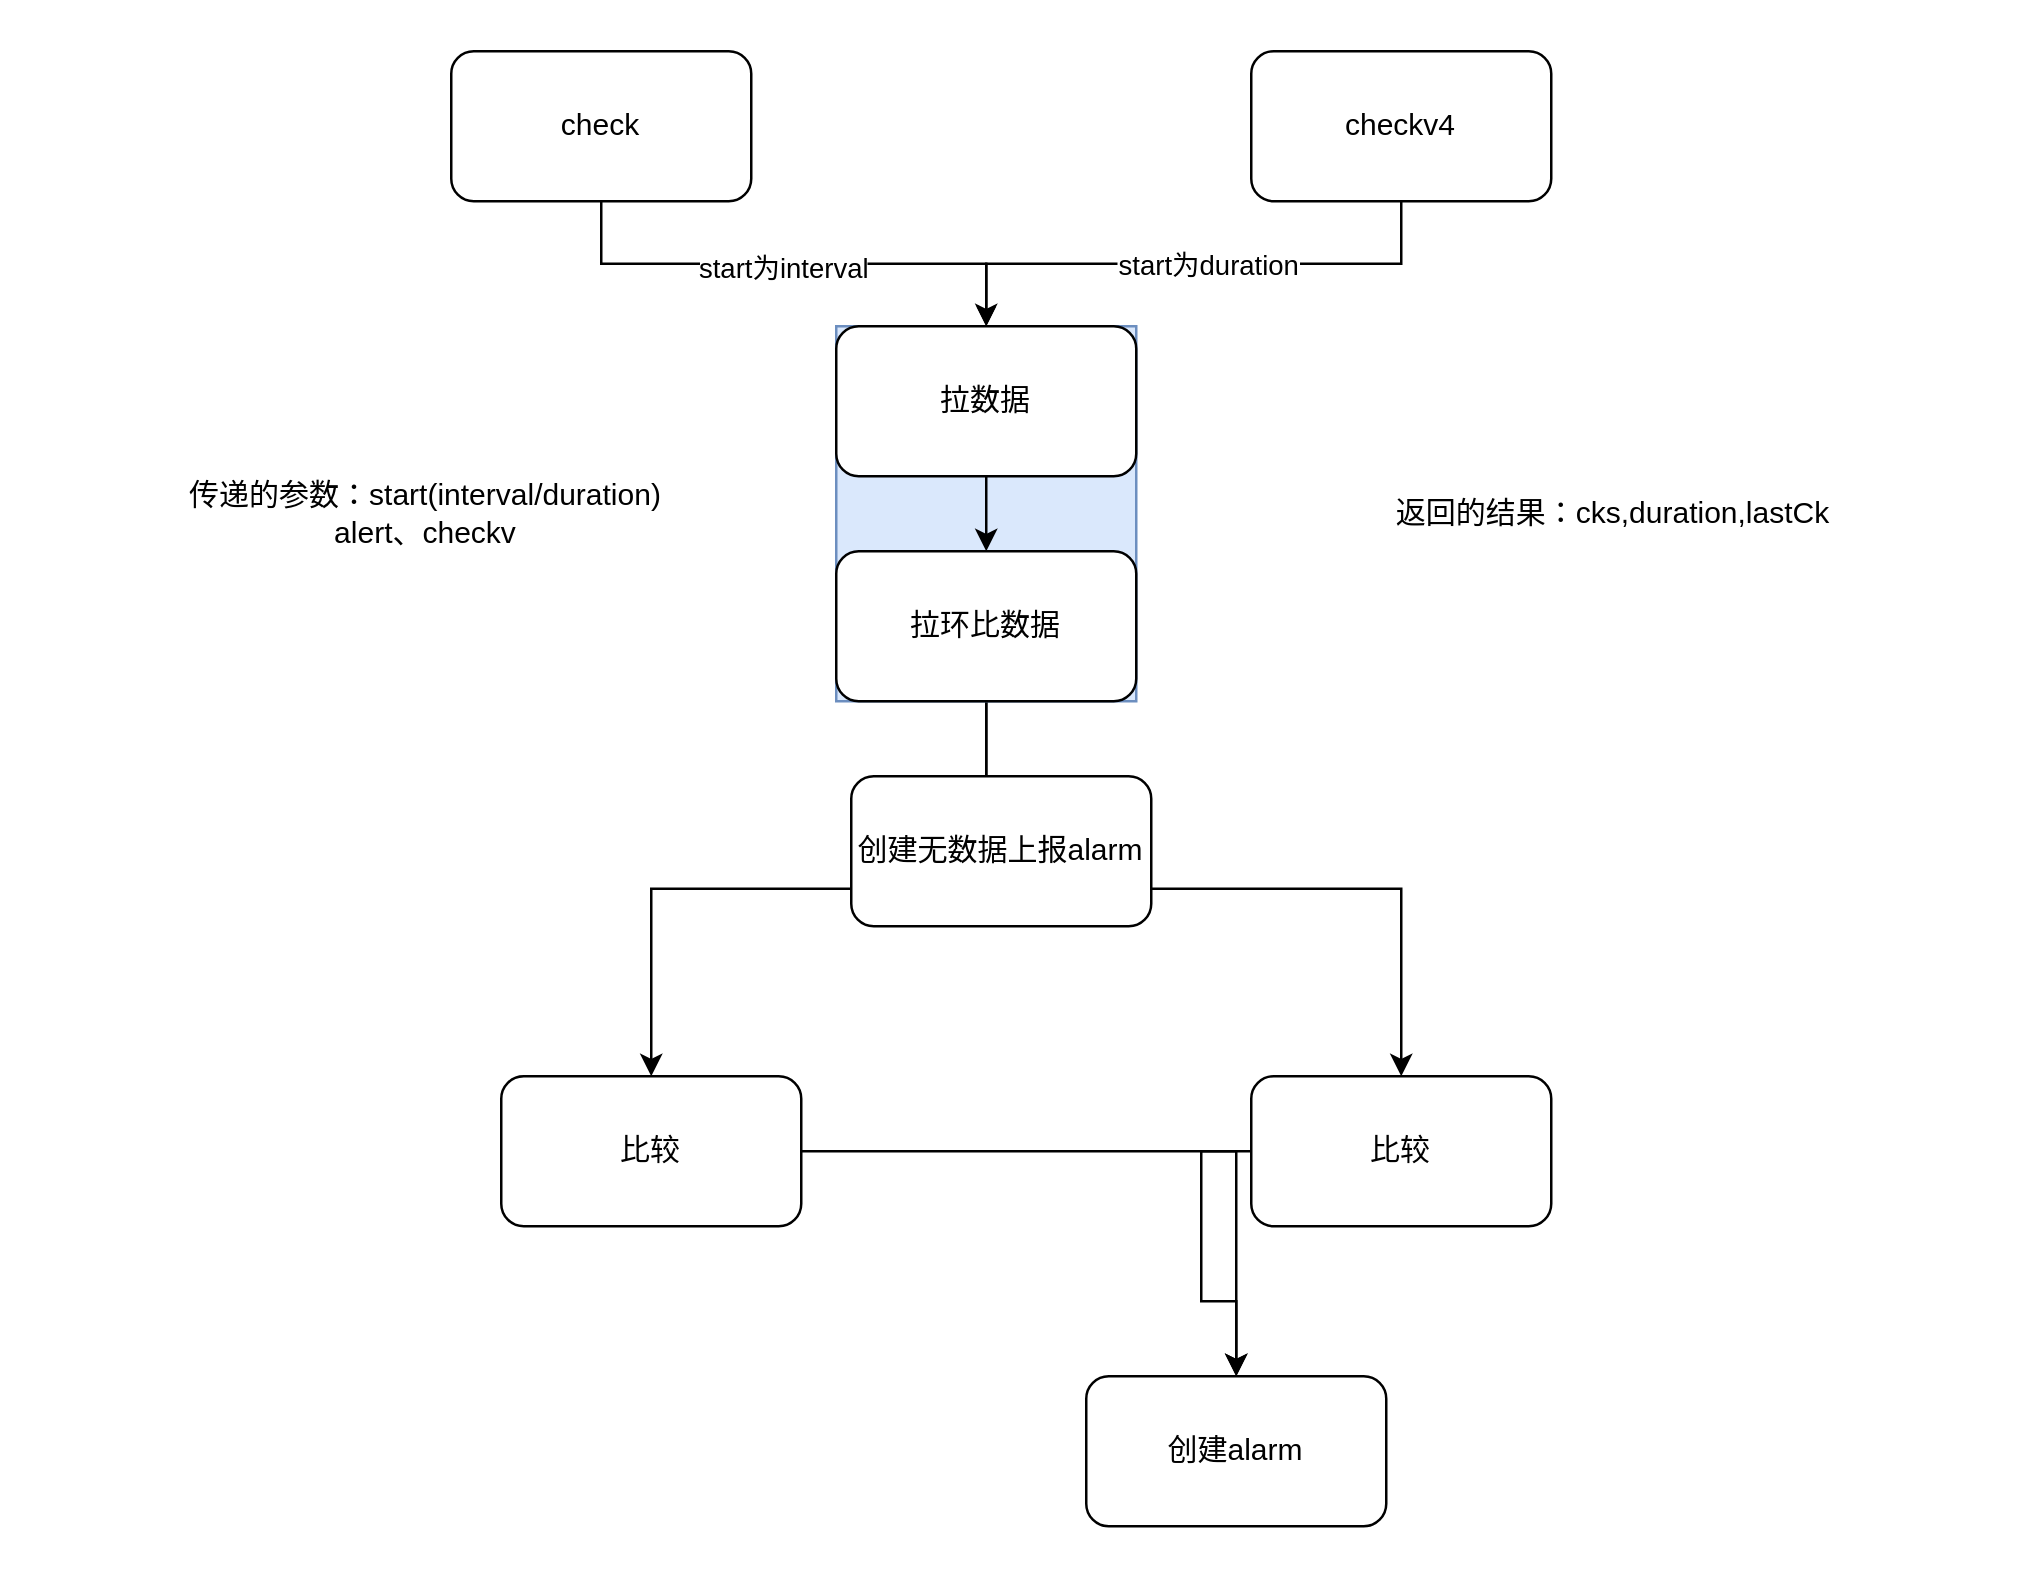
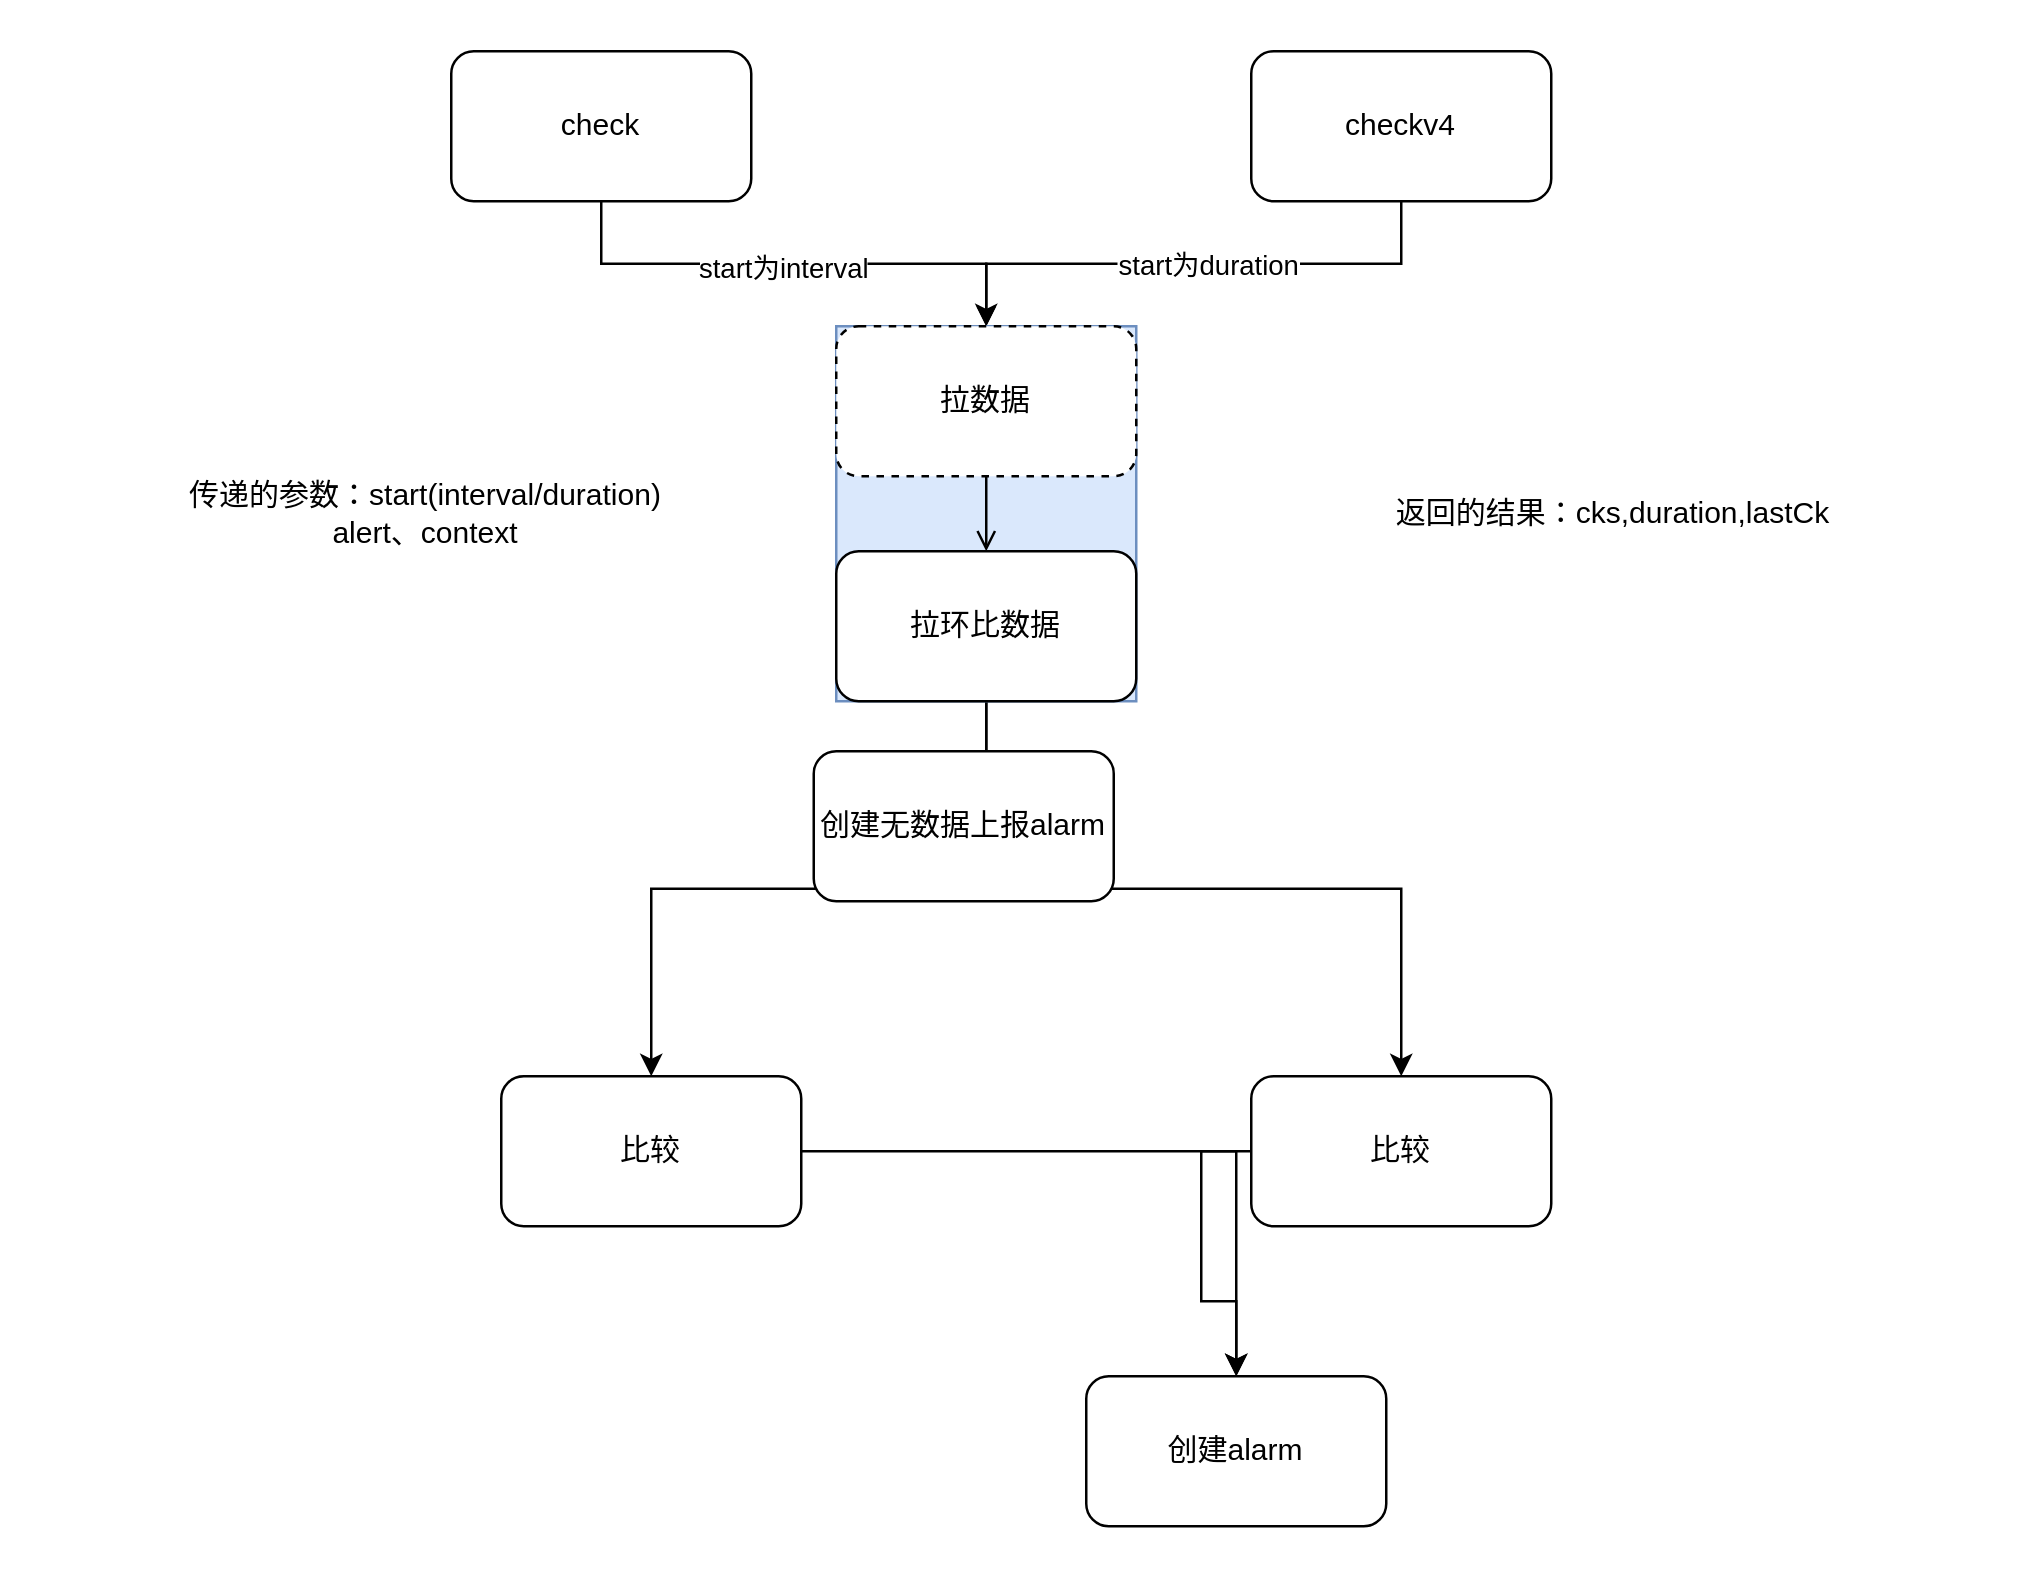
node "拉数据": style solid -> dashed
node "传递的参数：start(interval/duration) alert、checkv": label "传递的参数：start(interval/duration) alert、checkv" -> "传递的参数：start(interval/duration) alert、context"
edge "拉数据" -> "拉环比数据": arrowhead classic -> open
node "创建无数据上报alarm": moved (1001, 851) -> (964, 826)
